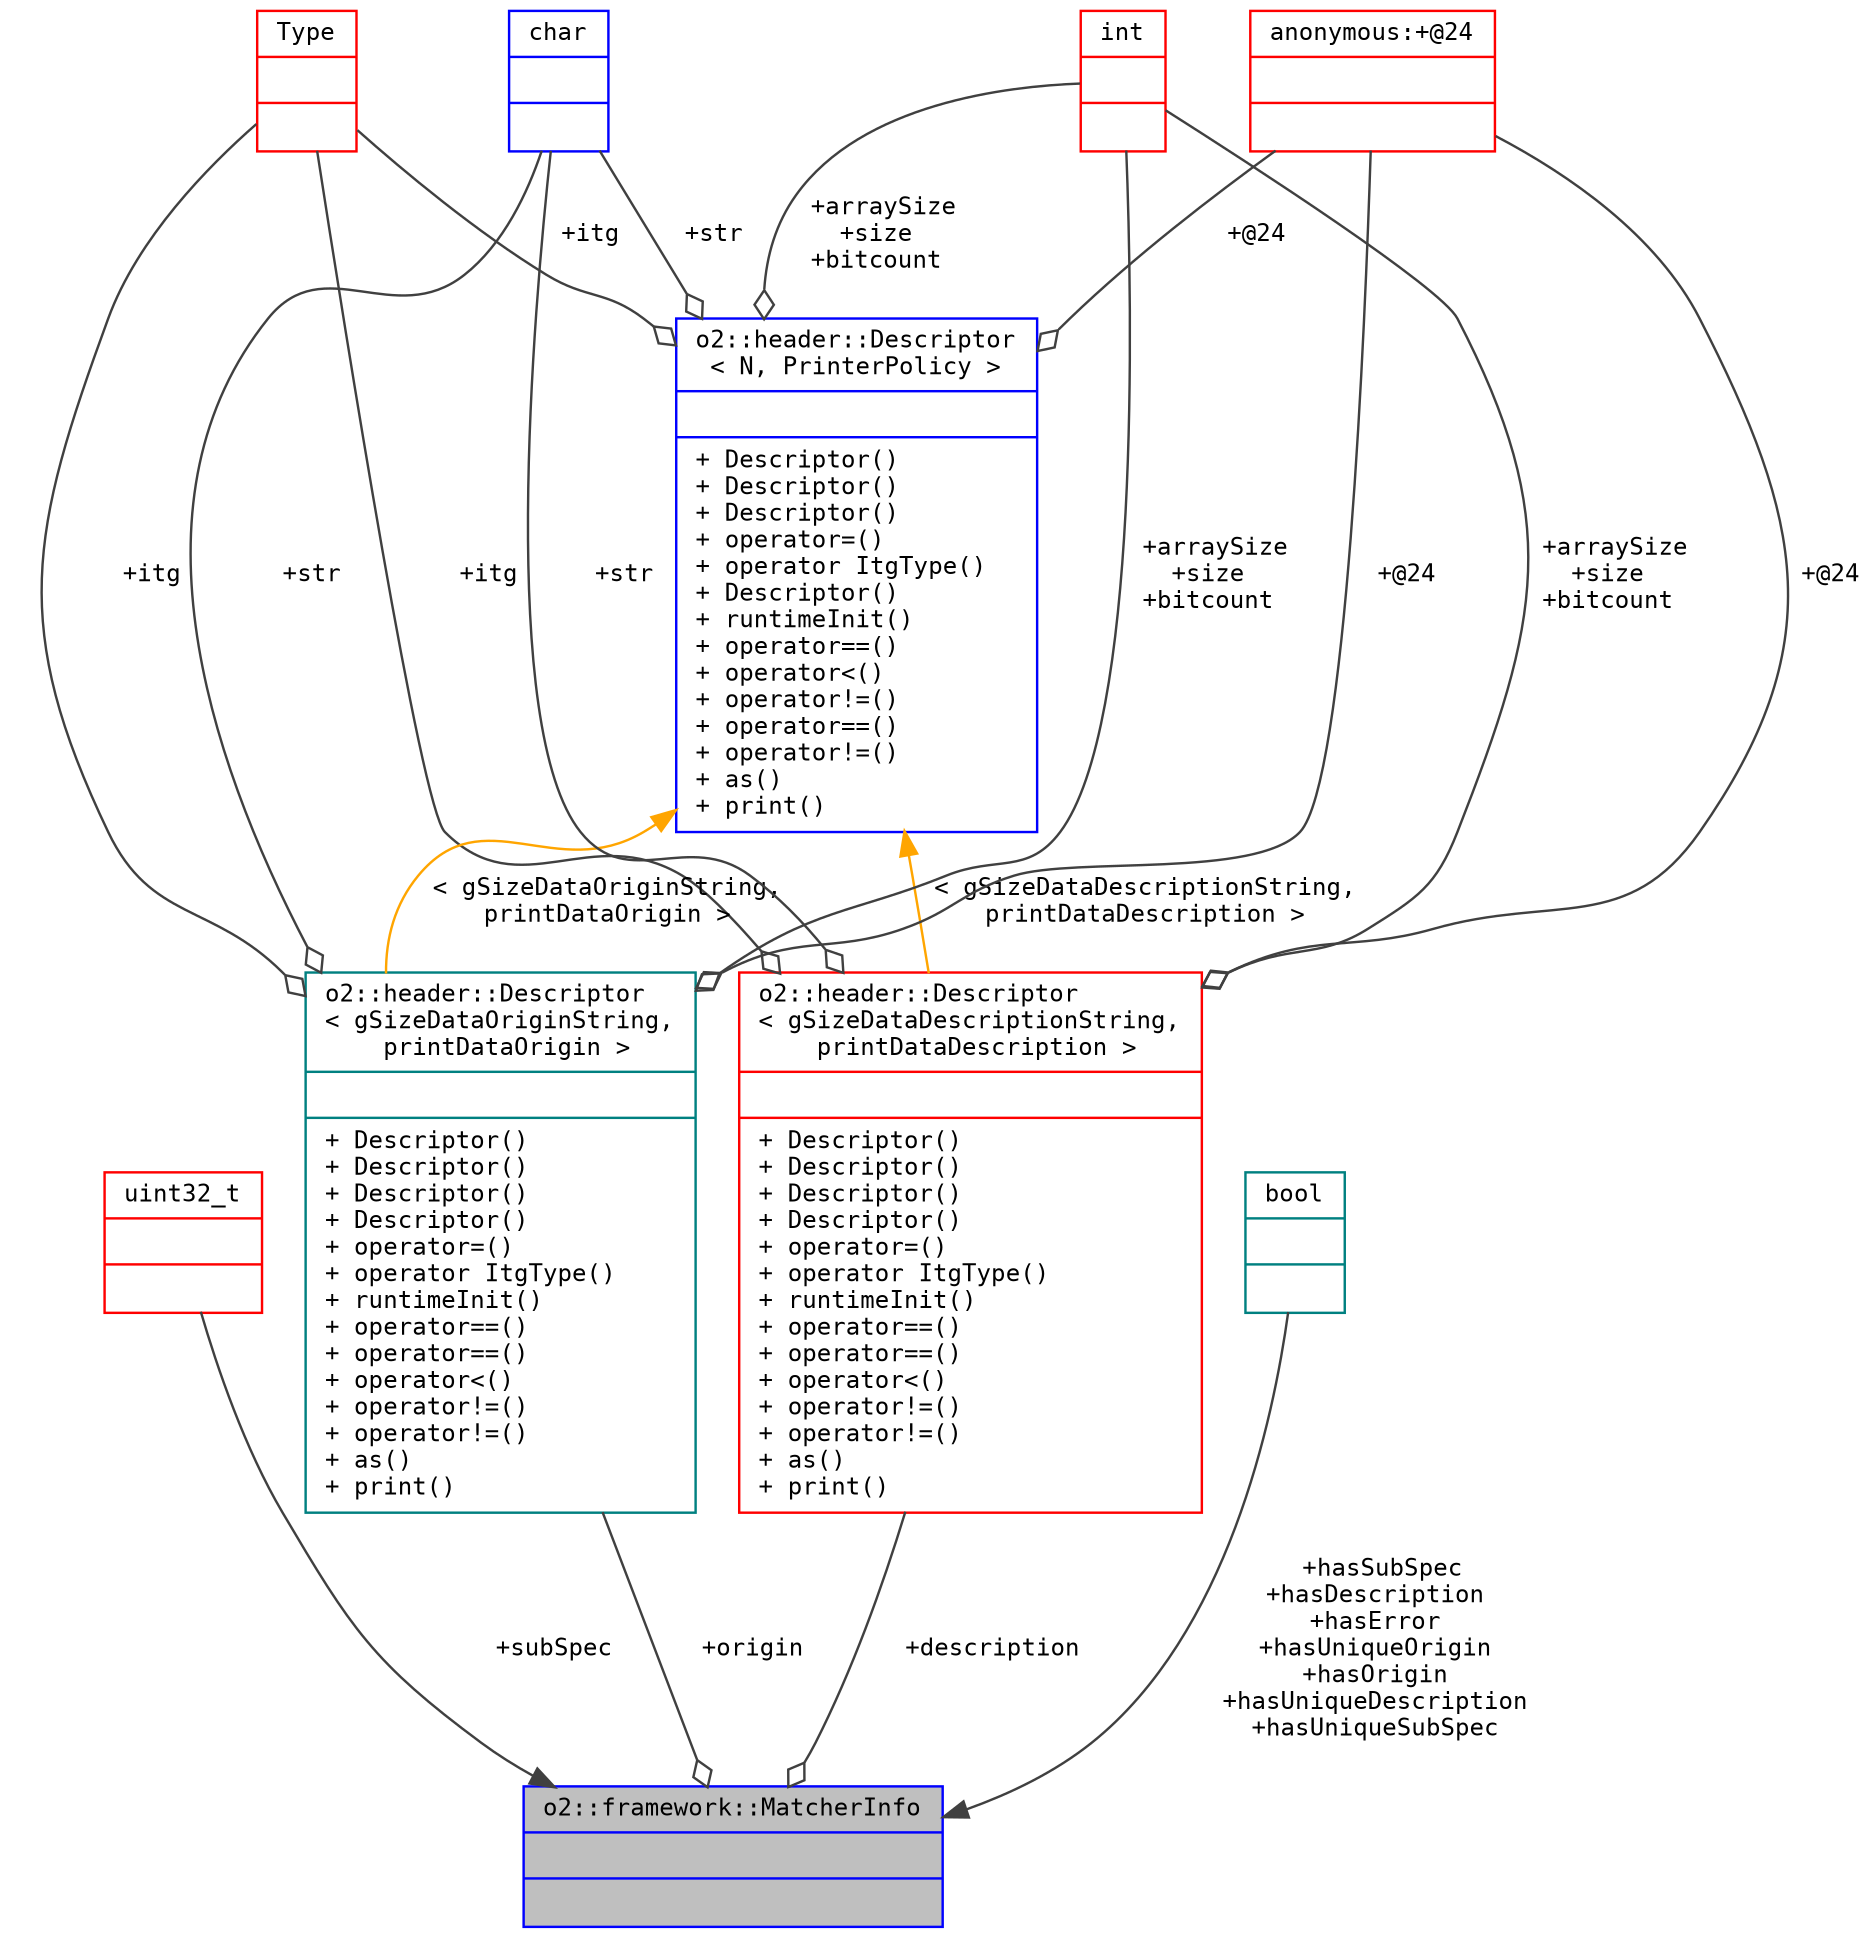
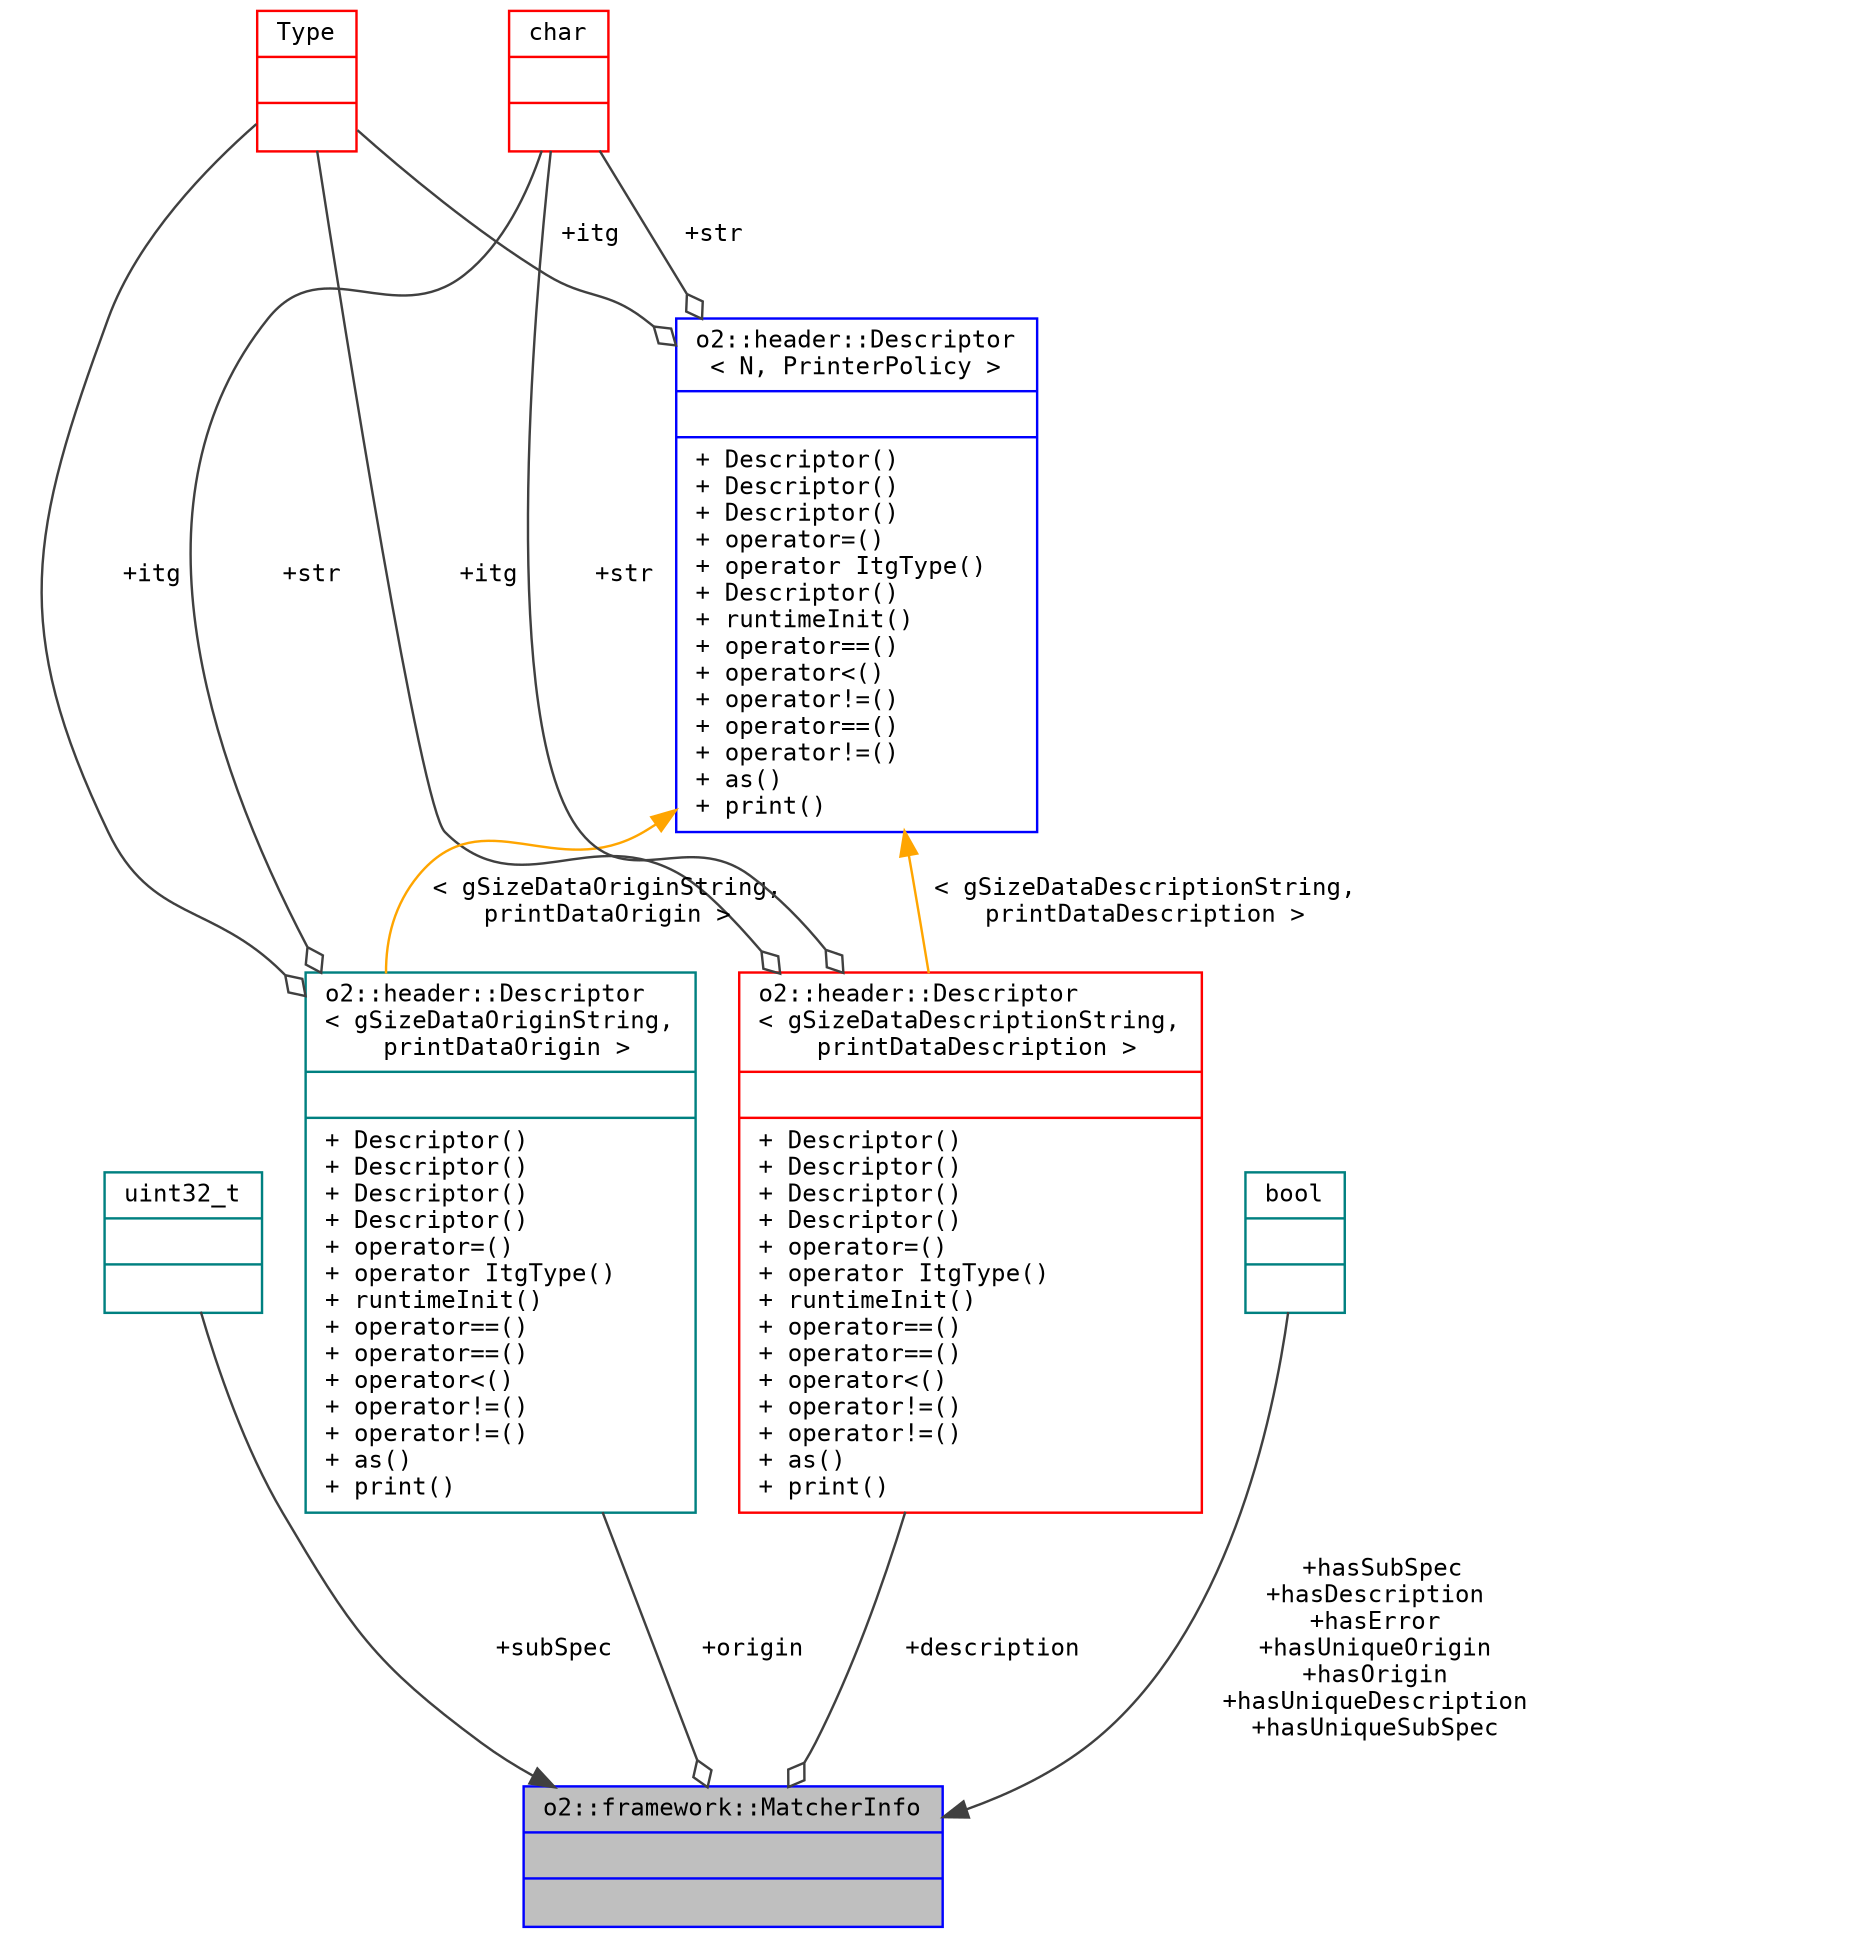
node "char": color blue -> red
node "int": removed
node "anonymous:+@24": removed
node "uint32_t": color red -> teal
